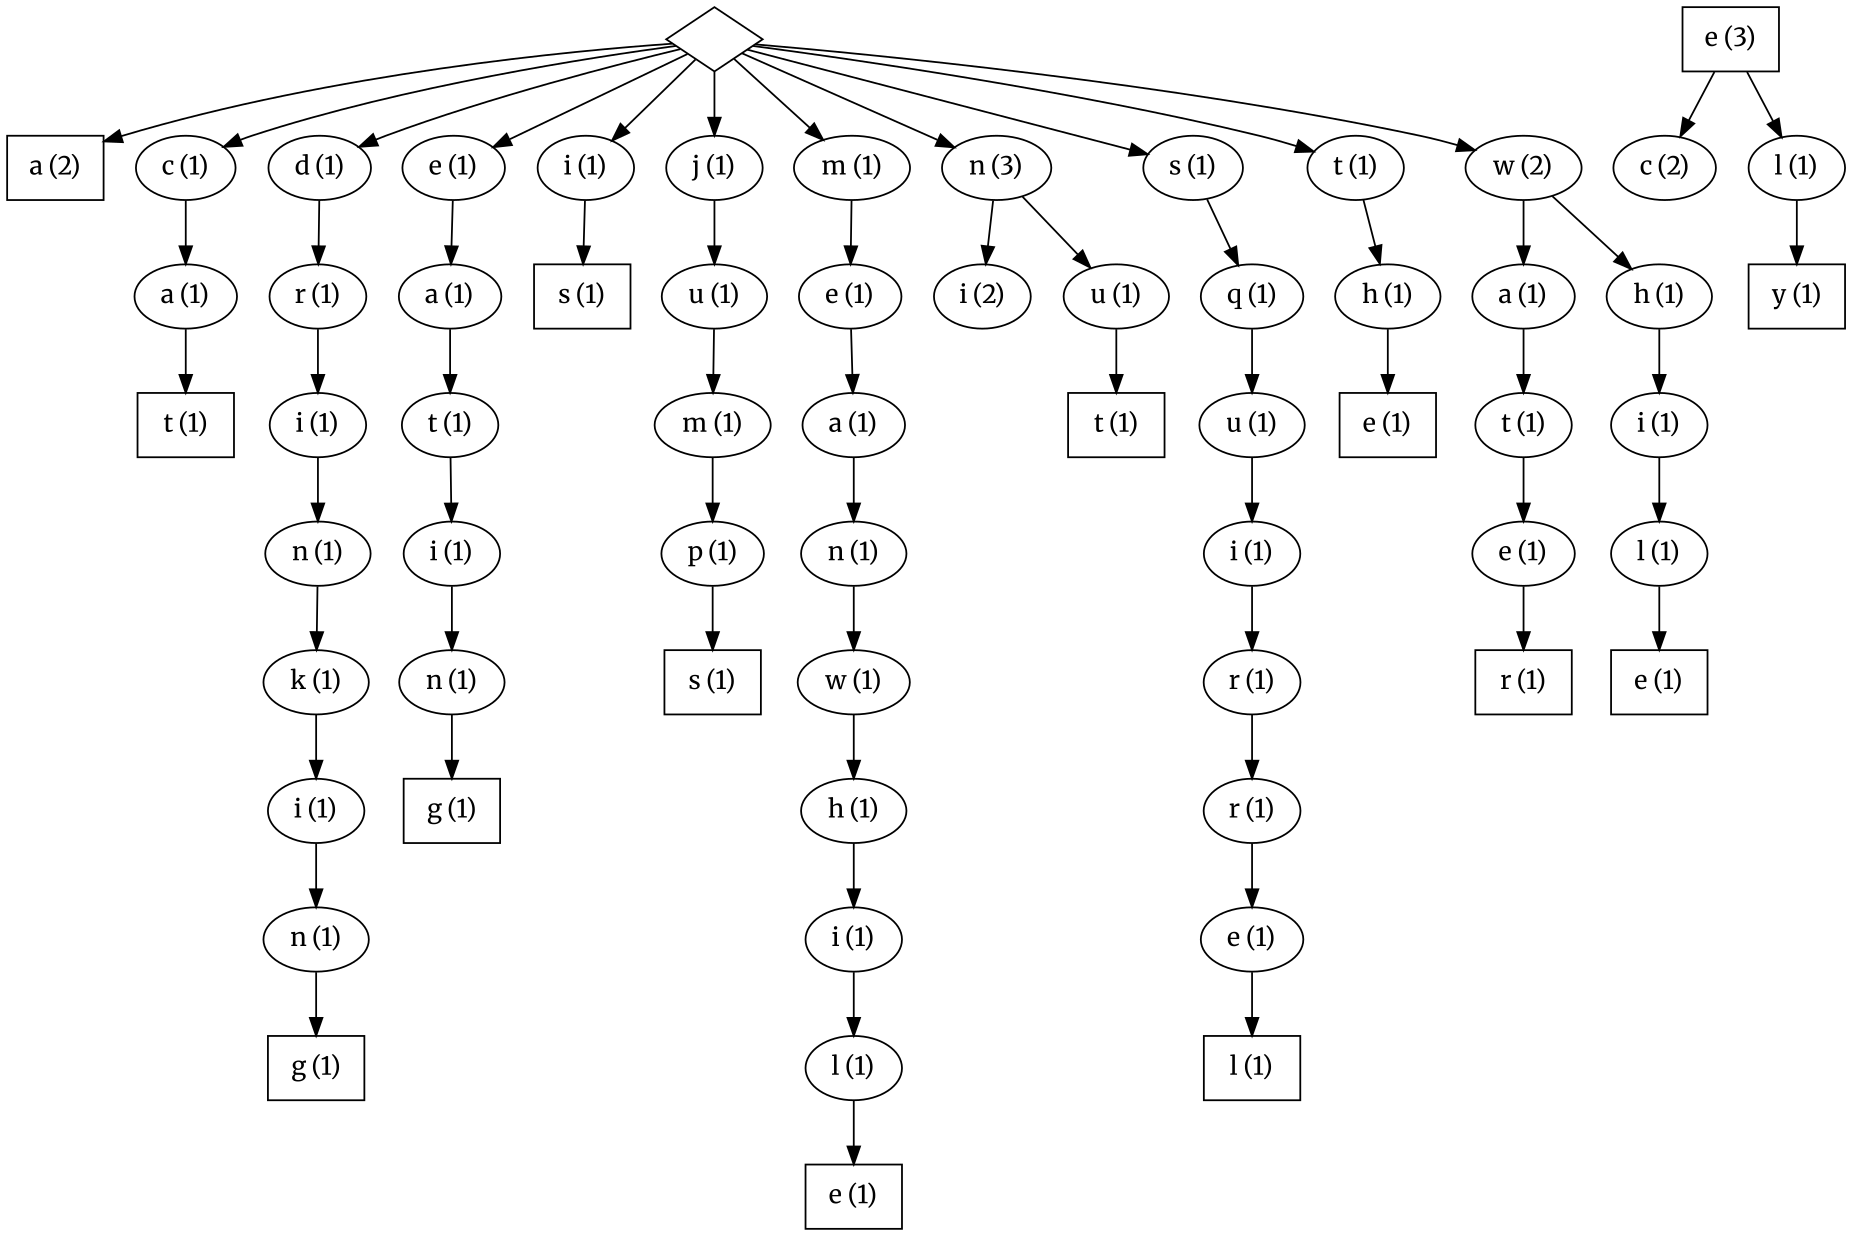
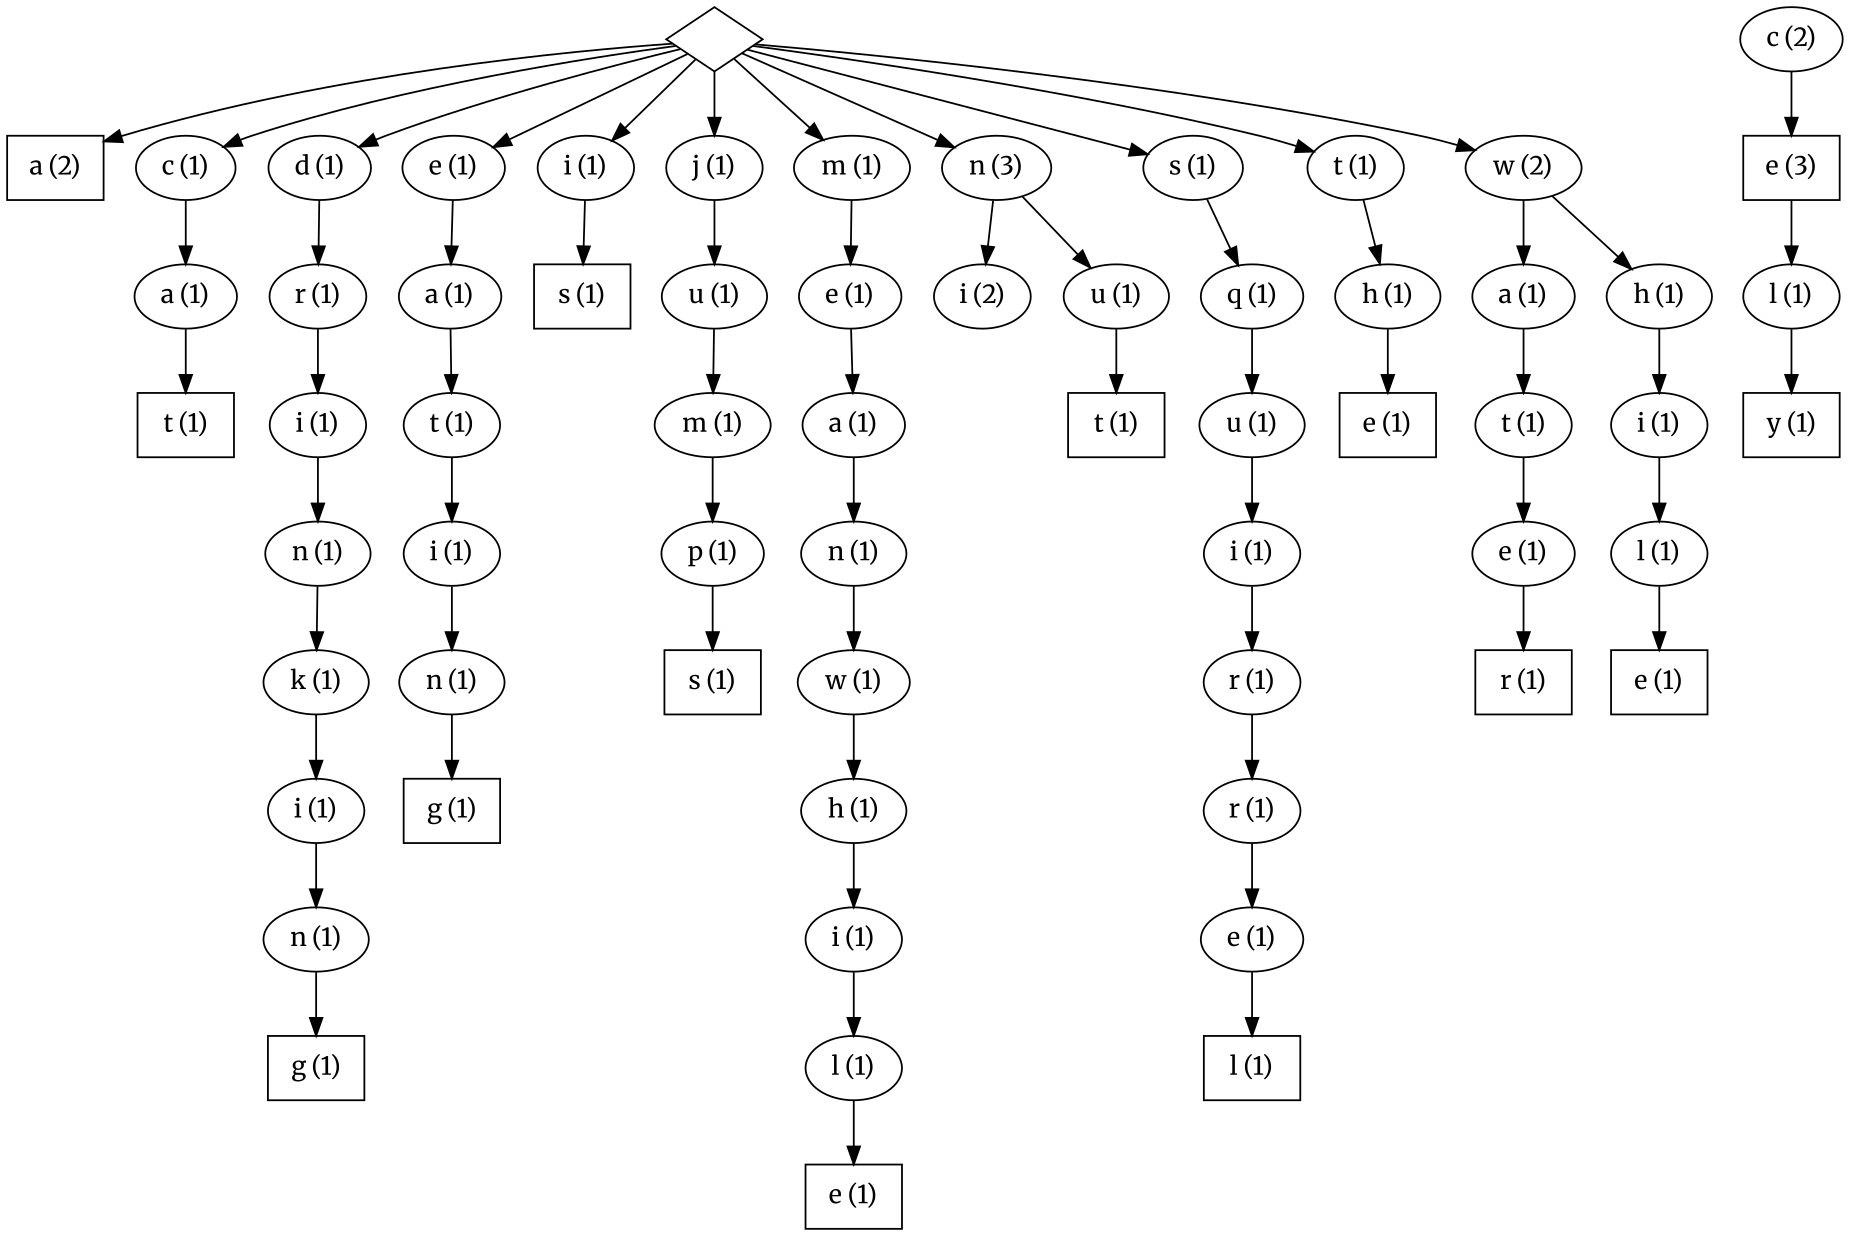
edge "e (3)" -> "c (2)": reversed
